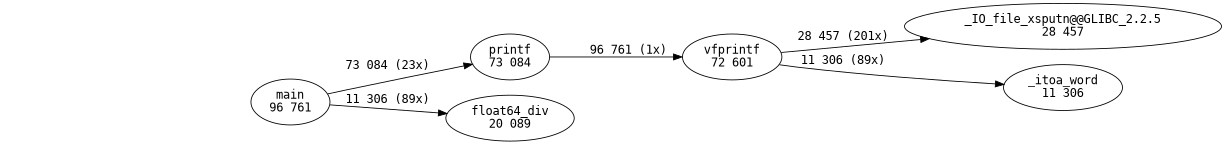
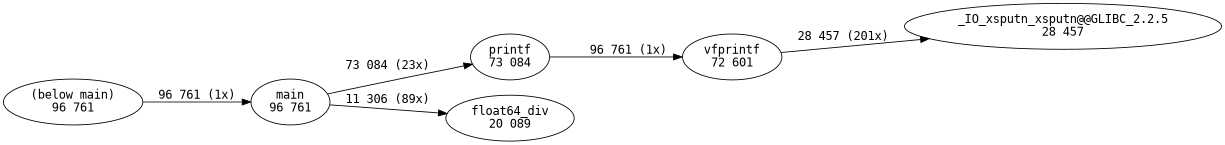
node "_IO_file_xsputn@@GLIBC_2.2.5 28 457": label "_IO_file_xsputn@@GLIBC_2.2.5 28 457" -> "_IO_xsputn_xsputn@@GLIBC_2.2.5 28 457"
node "_itoa_word 11 306": removed
node "(below main) 96 761": added
